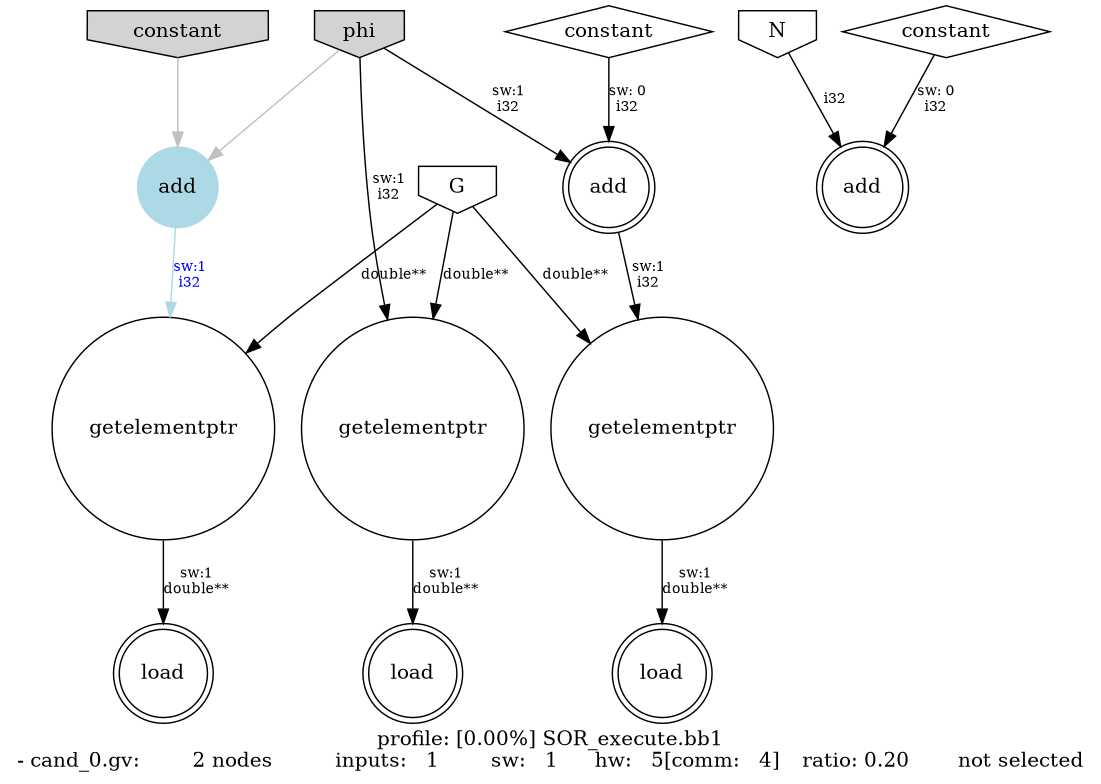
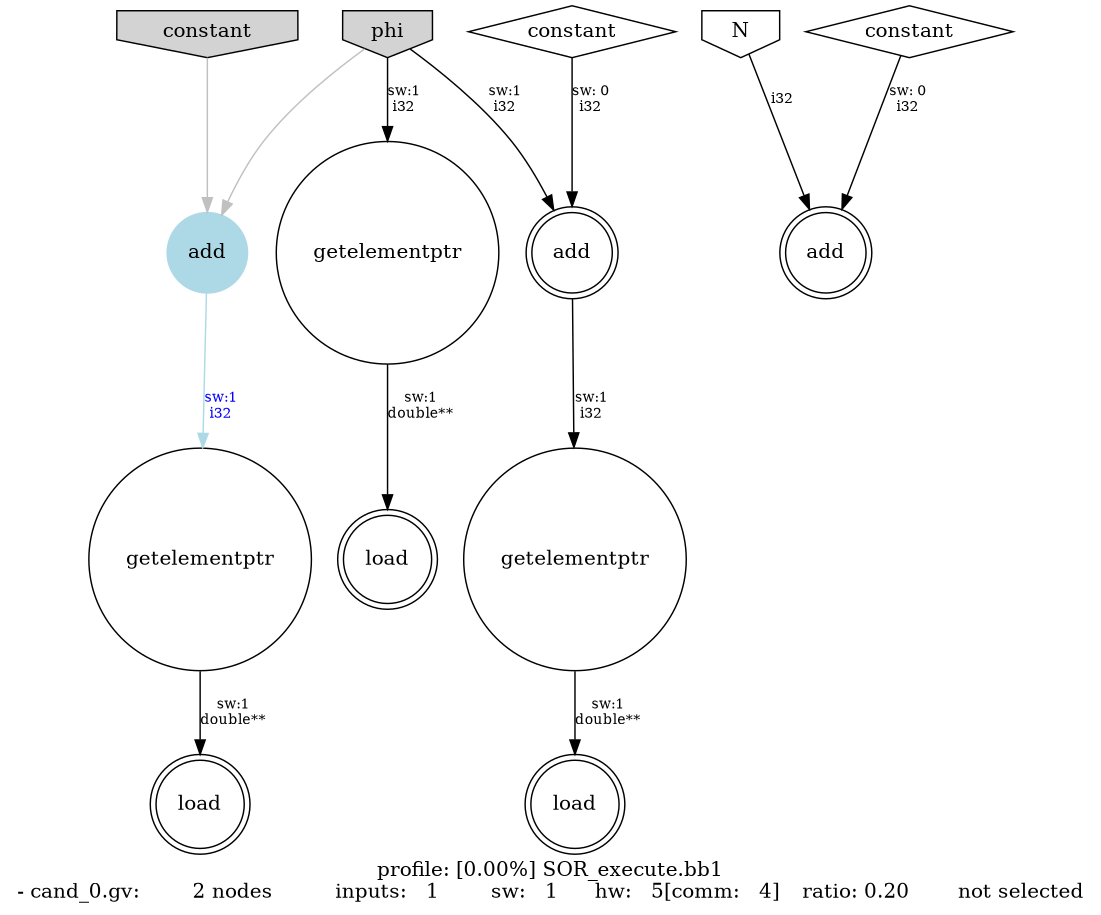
node "G": removed
